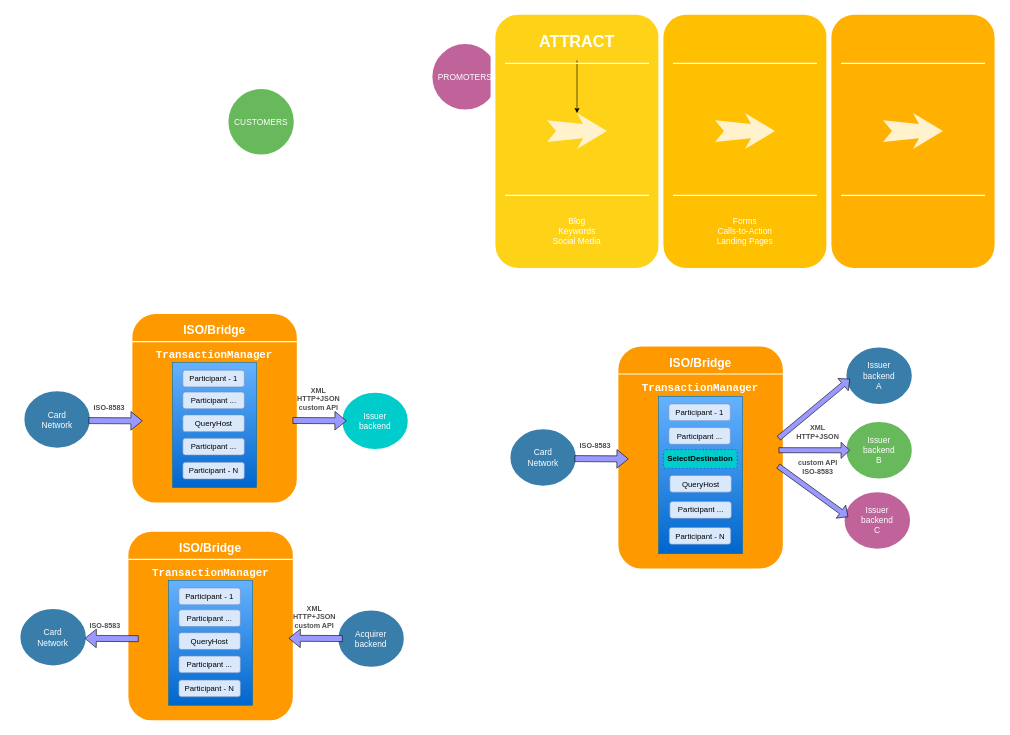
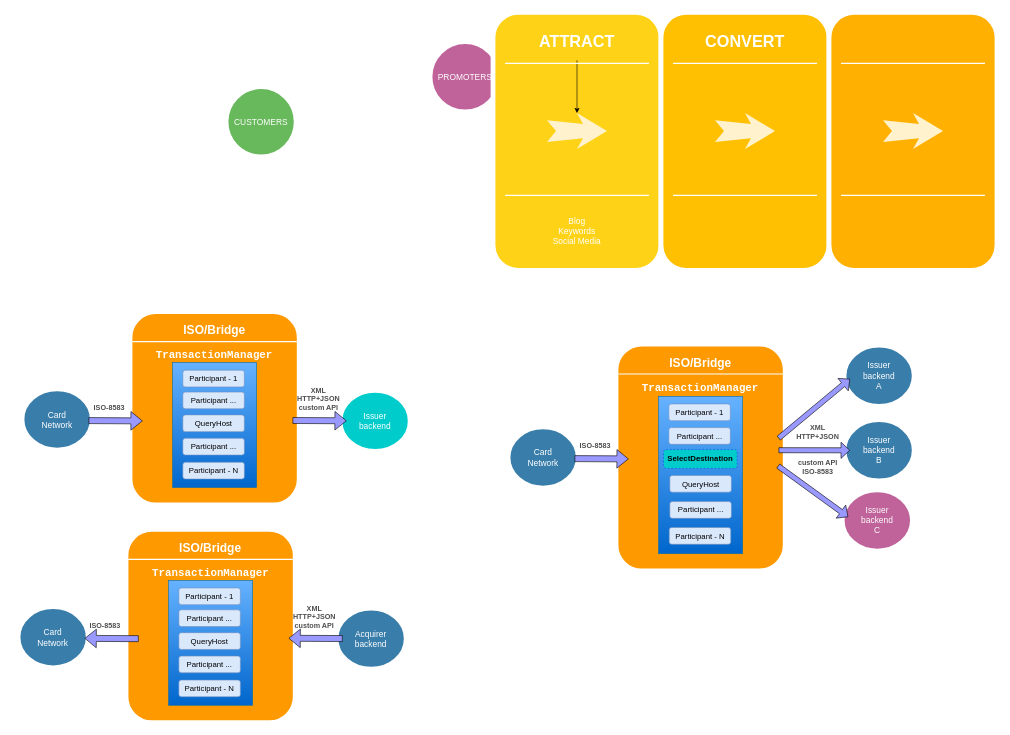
node "CONVERT": added
node "Forms Calls-to-Action Landing Pages": removed
node "Issuer backend B": fillcolor #68b85c -> #397daa
